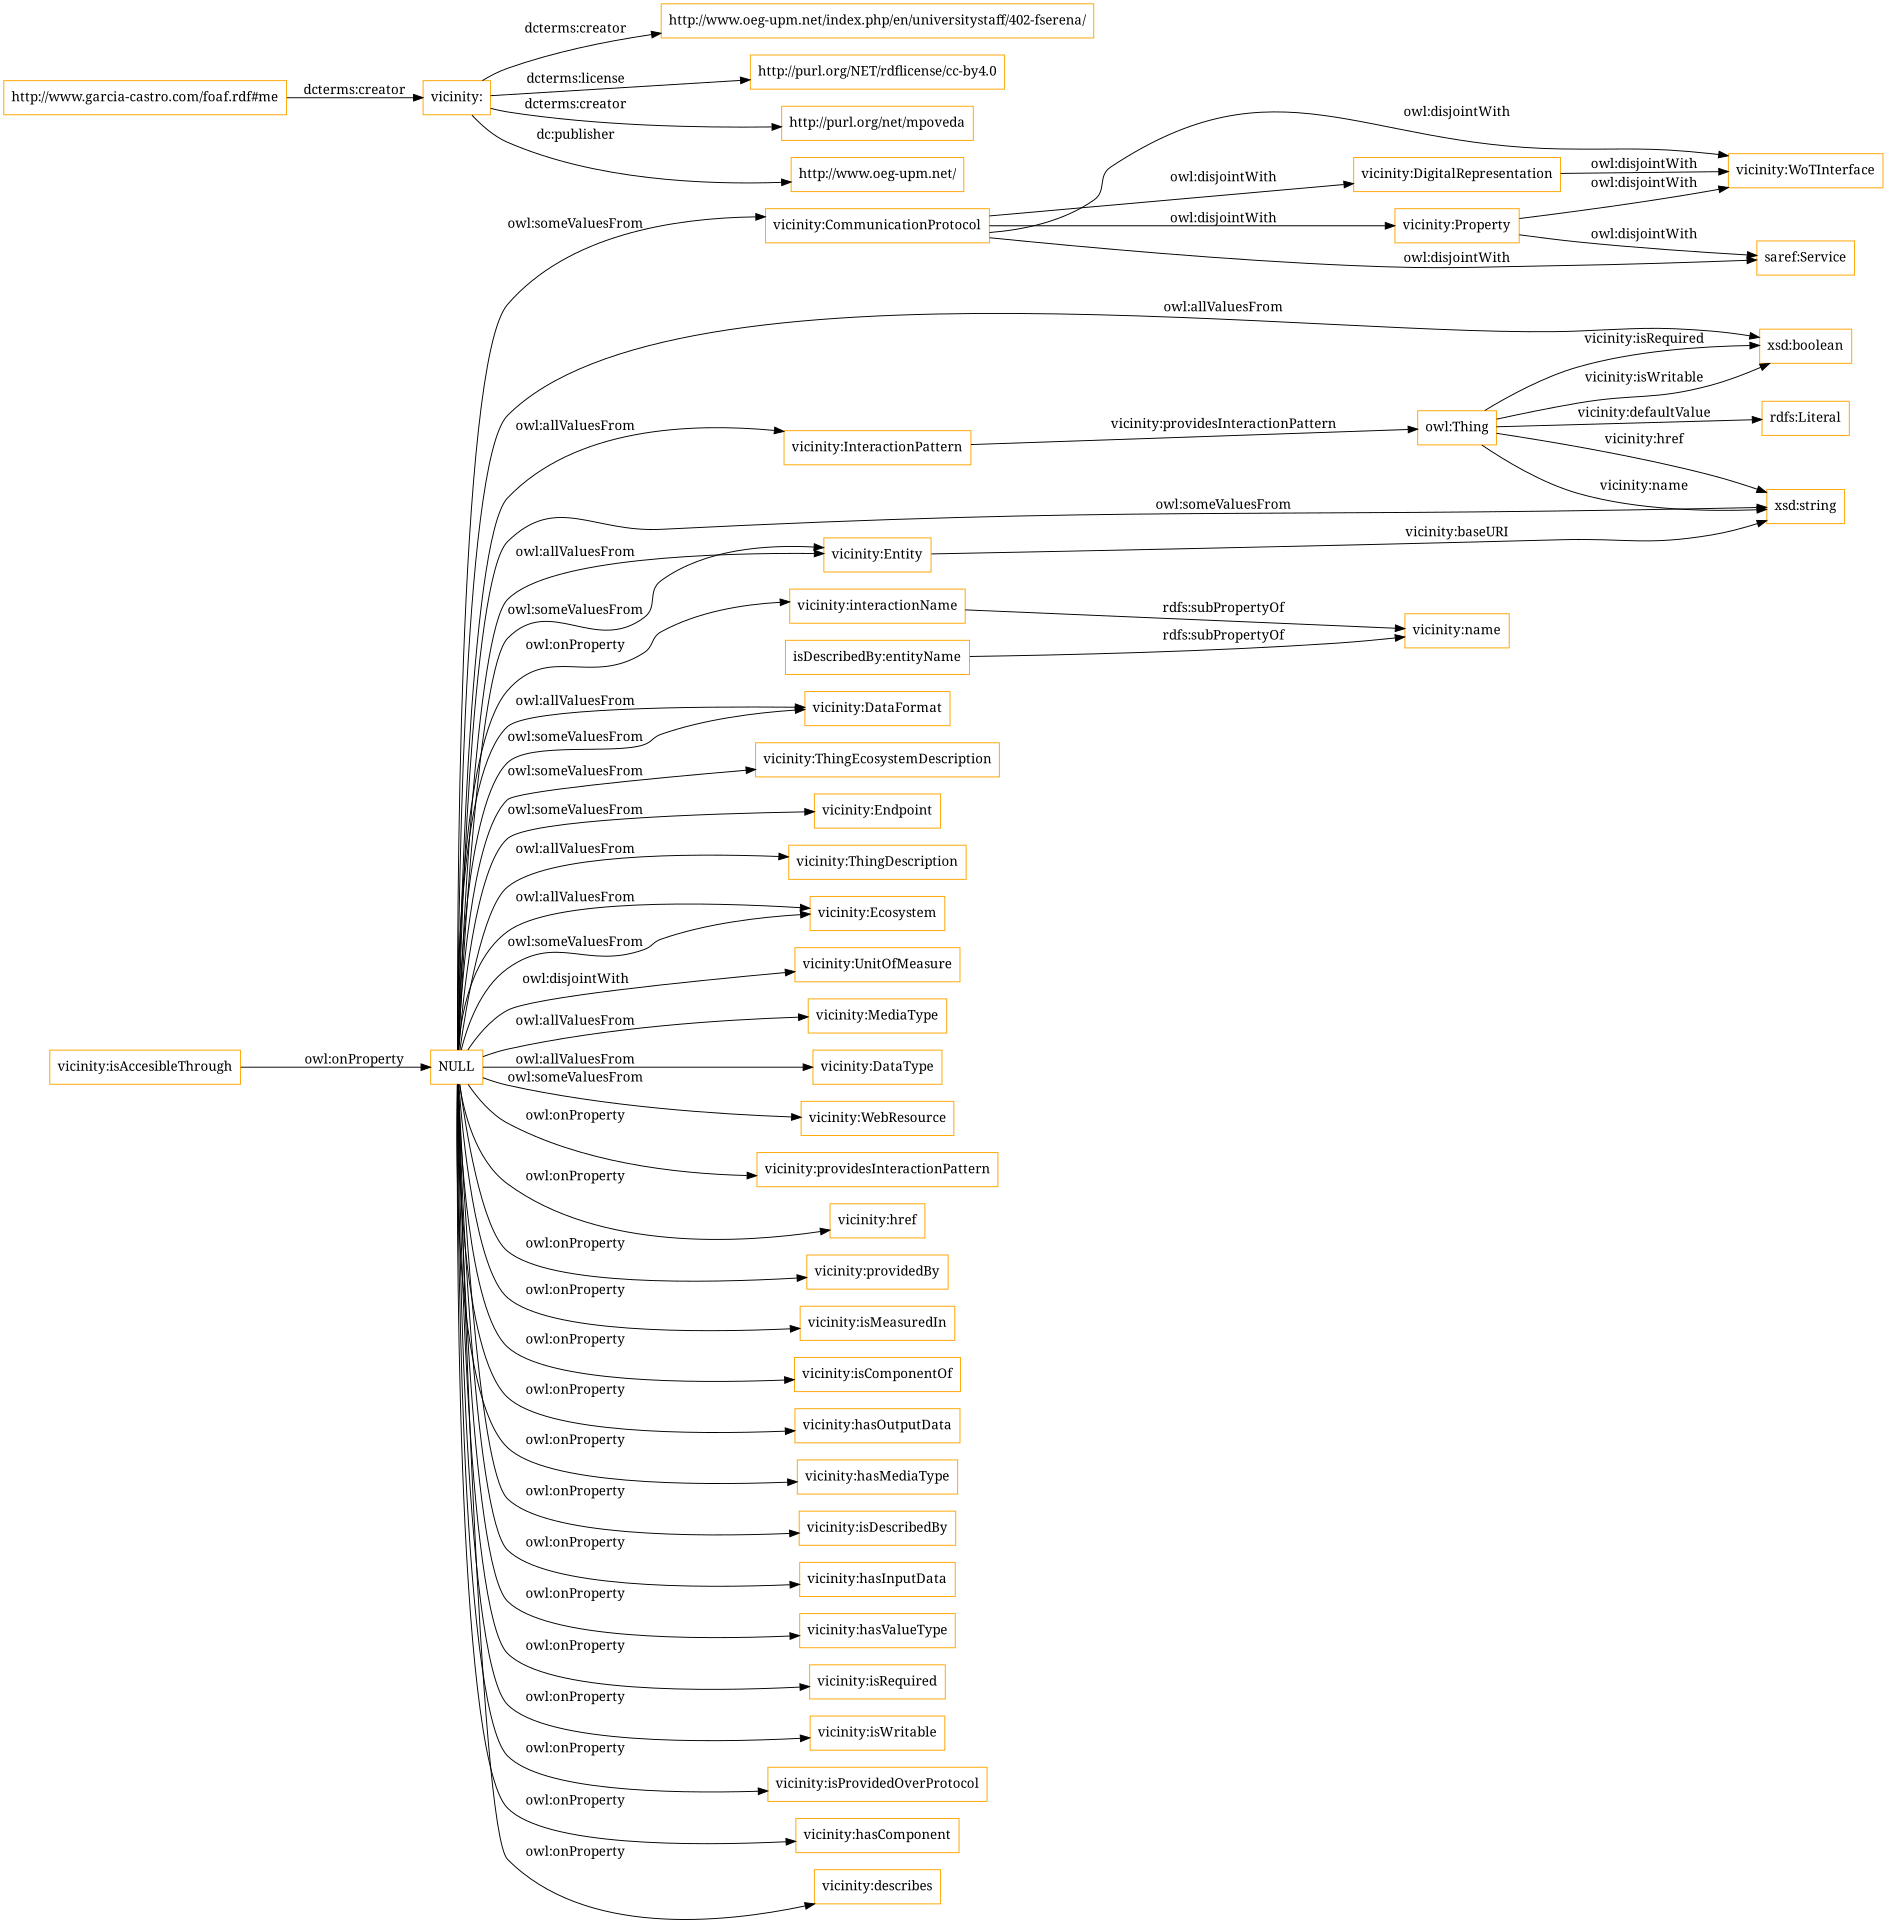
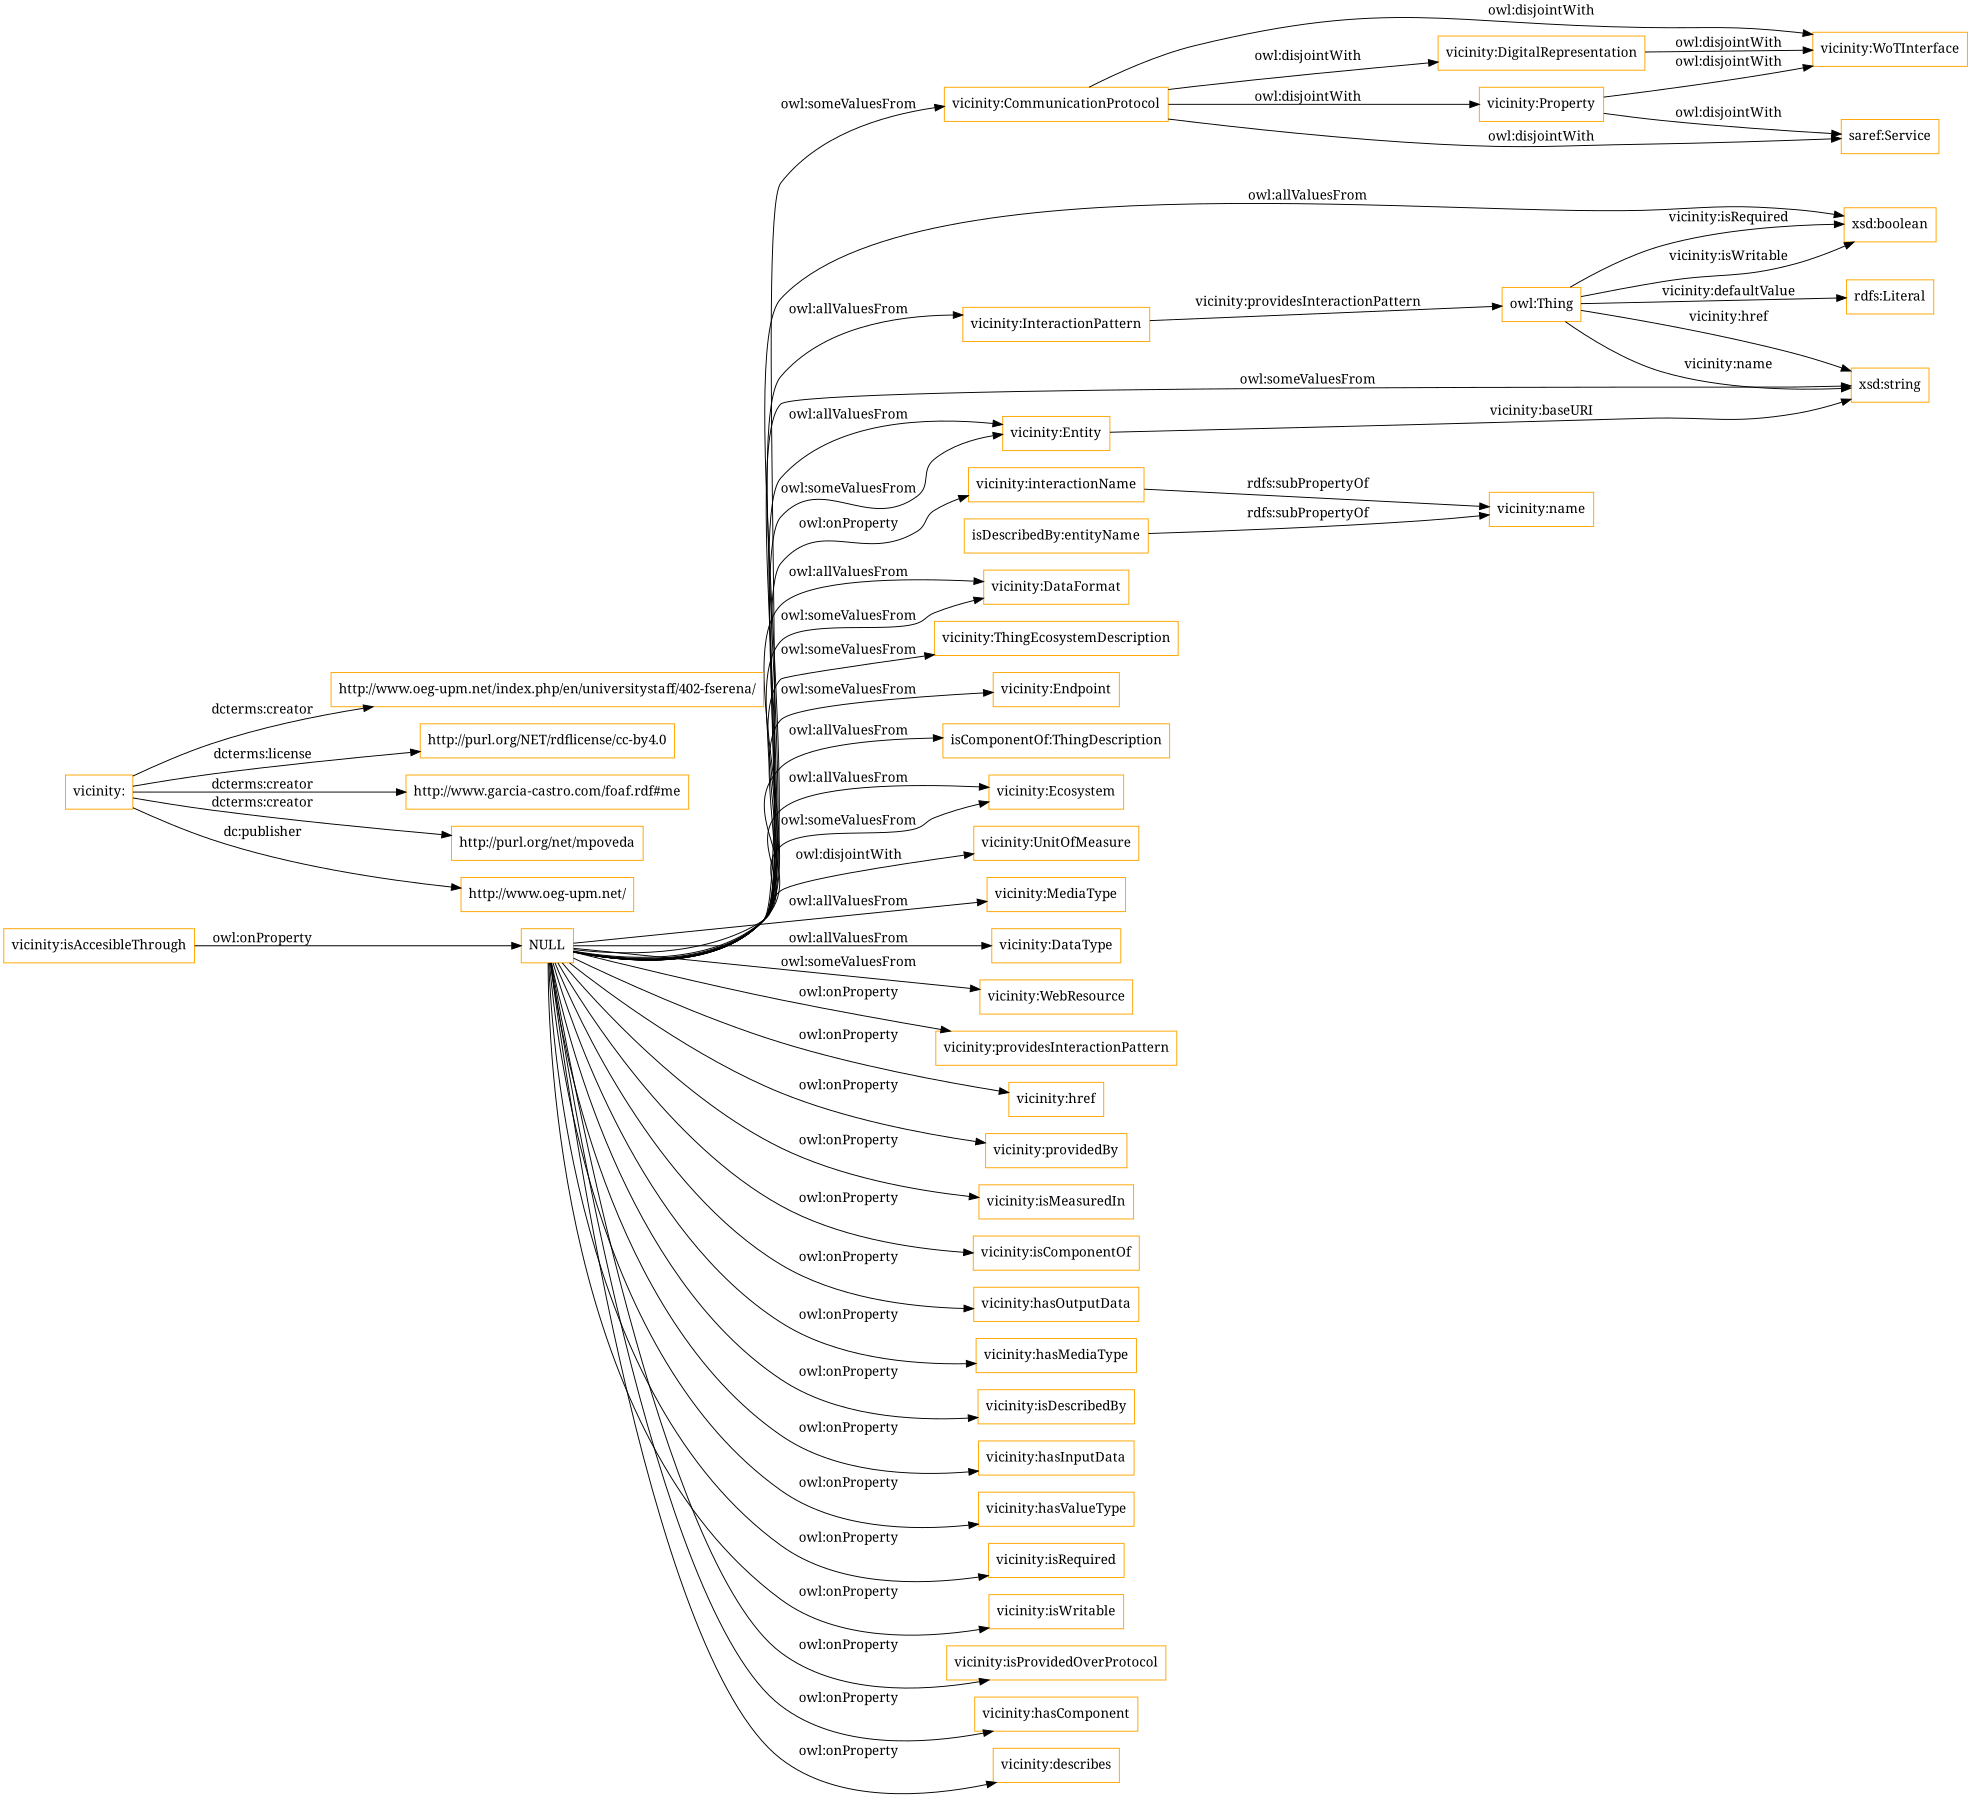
edge "http://www.garcia-castro.com/foaf.rdf#me" -> "vicinity:": reversed
node "vicinity:ThingDescription": label "vicinity:ThingDescription" -> "isComponentOf:ThingDescription"
